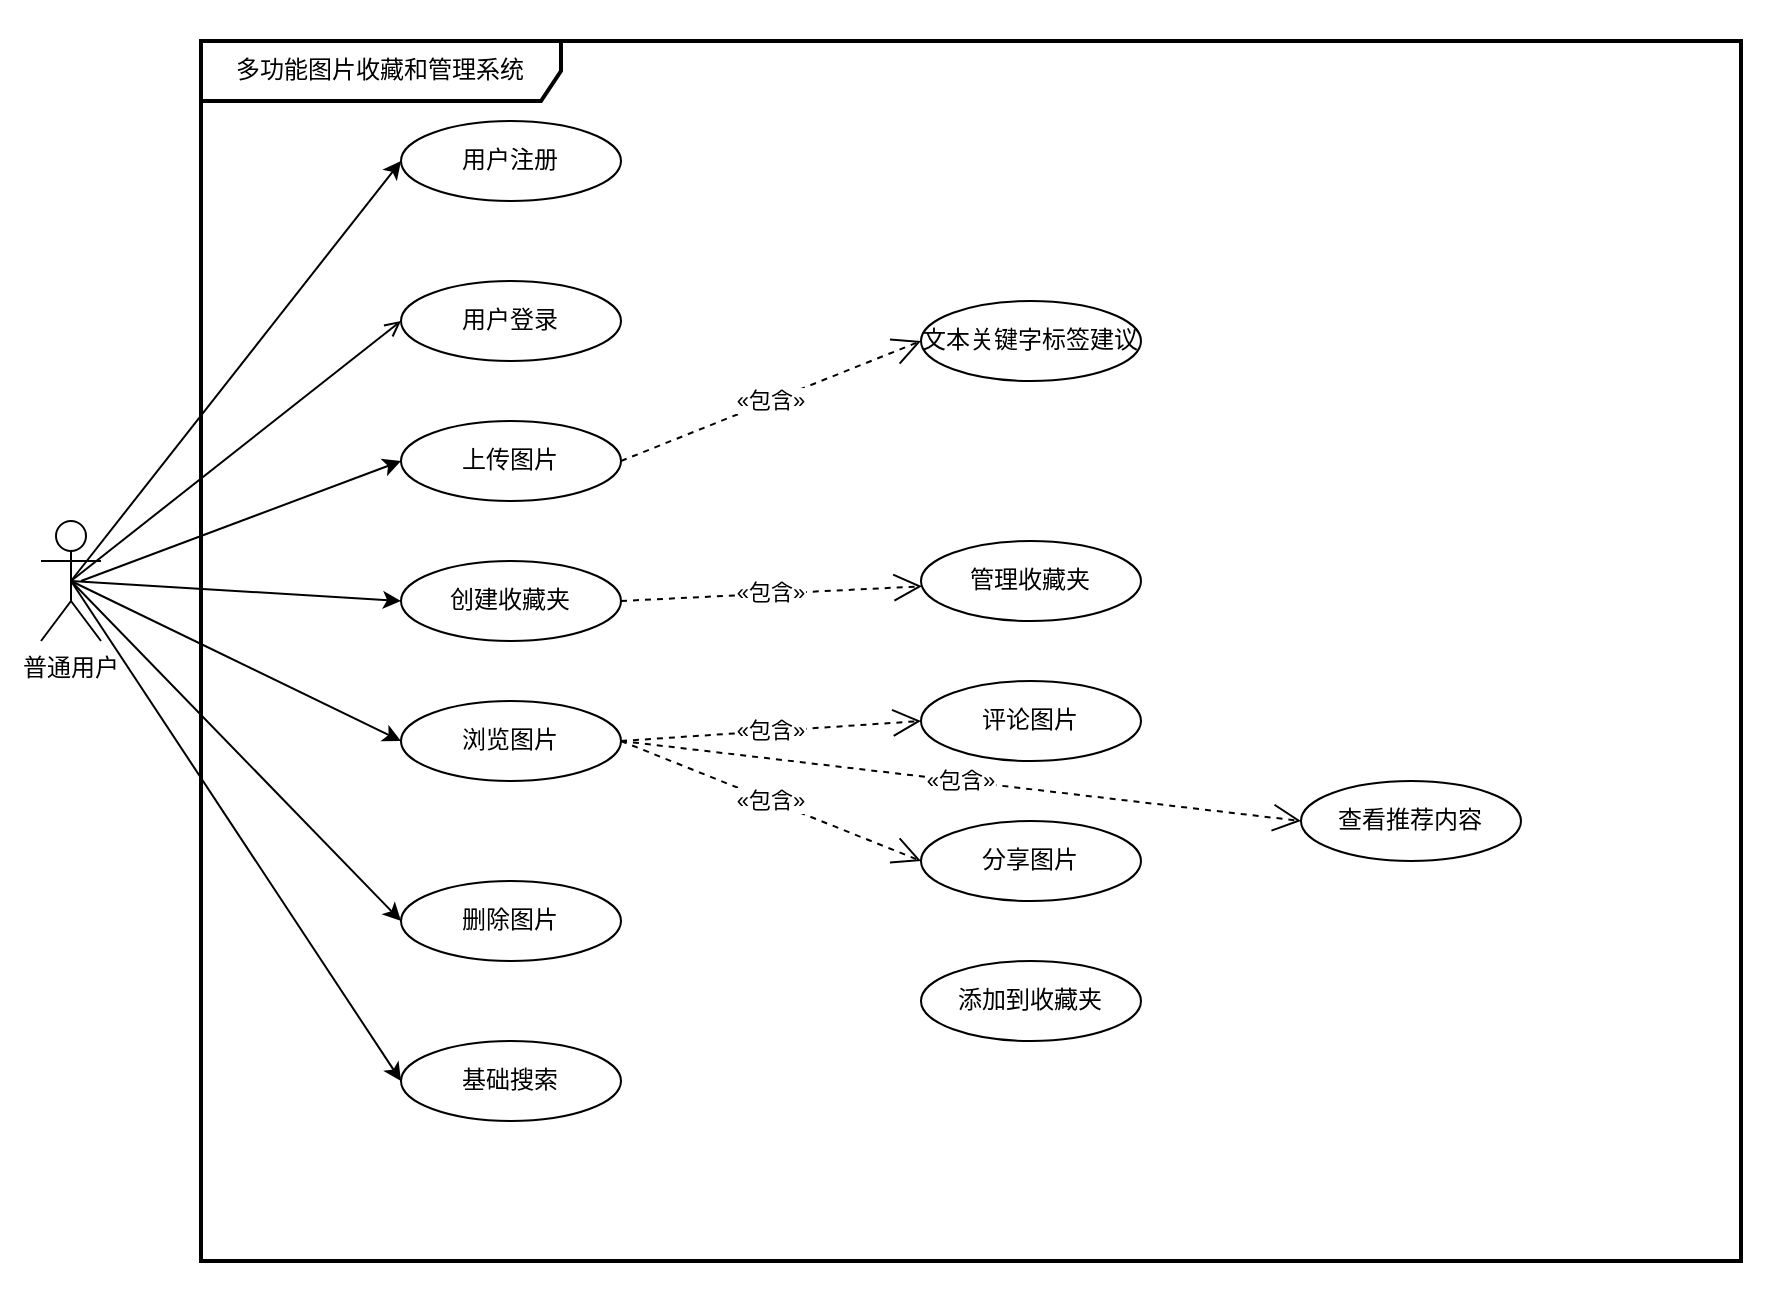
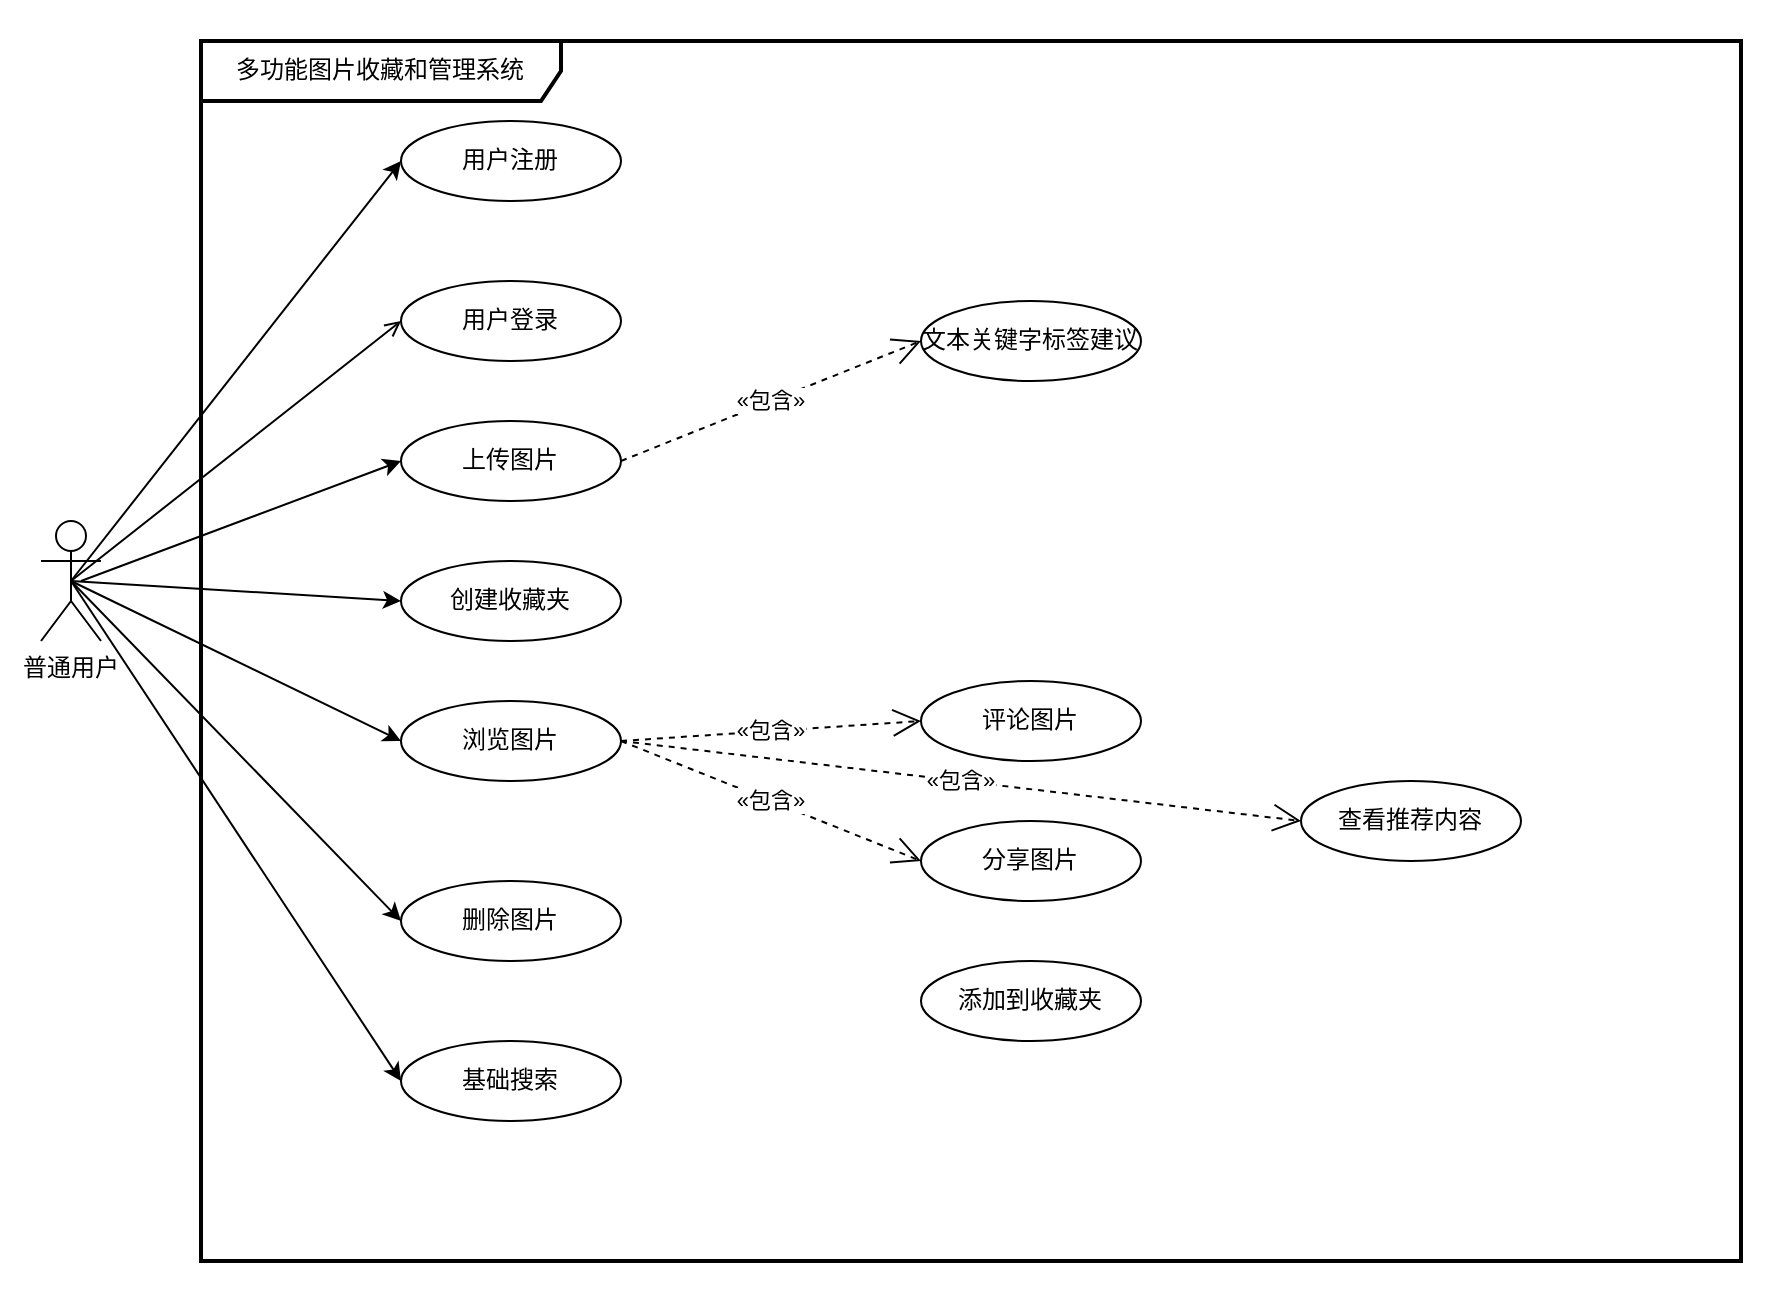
node "管理收藏夹": removed
edge "创建收藏夹" -> "管理收藏夹": removed, label "«包含»"
